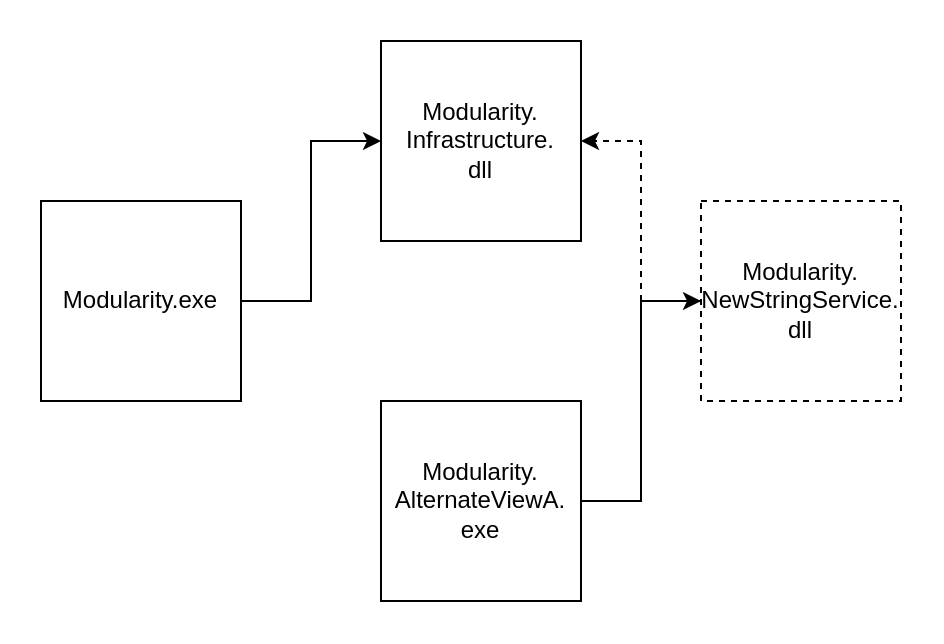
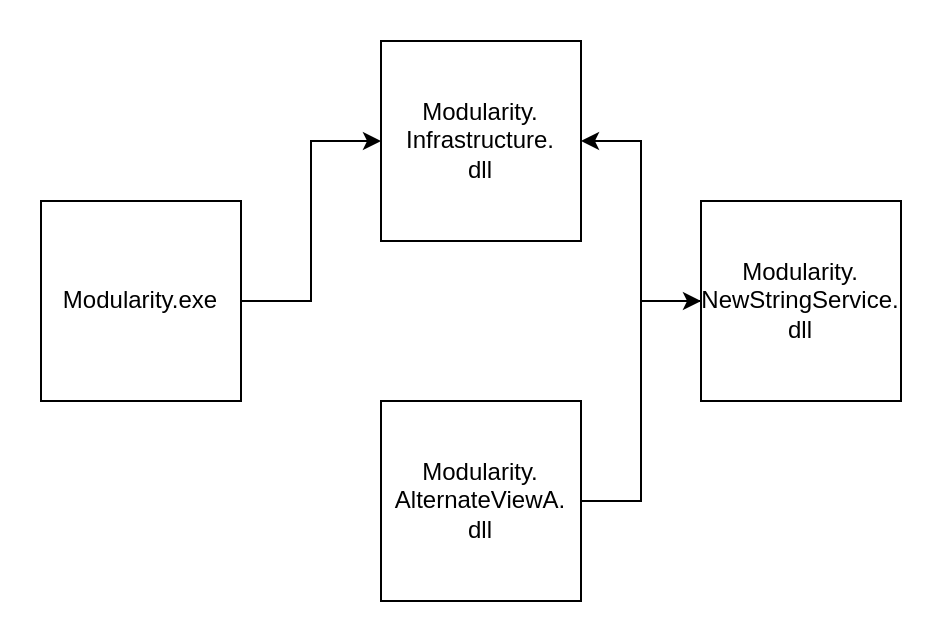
edge "Modularity. NewStringService. dll" -> "Modularity. Infrastructure. dll": style dashed -> solid
node "Modularity. NewStringService. dll": style dashed -> solid
node "Modularity. AlternateViewA. exe": label "Modularity. AlternateViewA. exe" -> "Modularity. AlternateViewA. dll"
